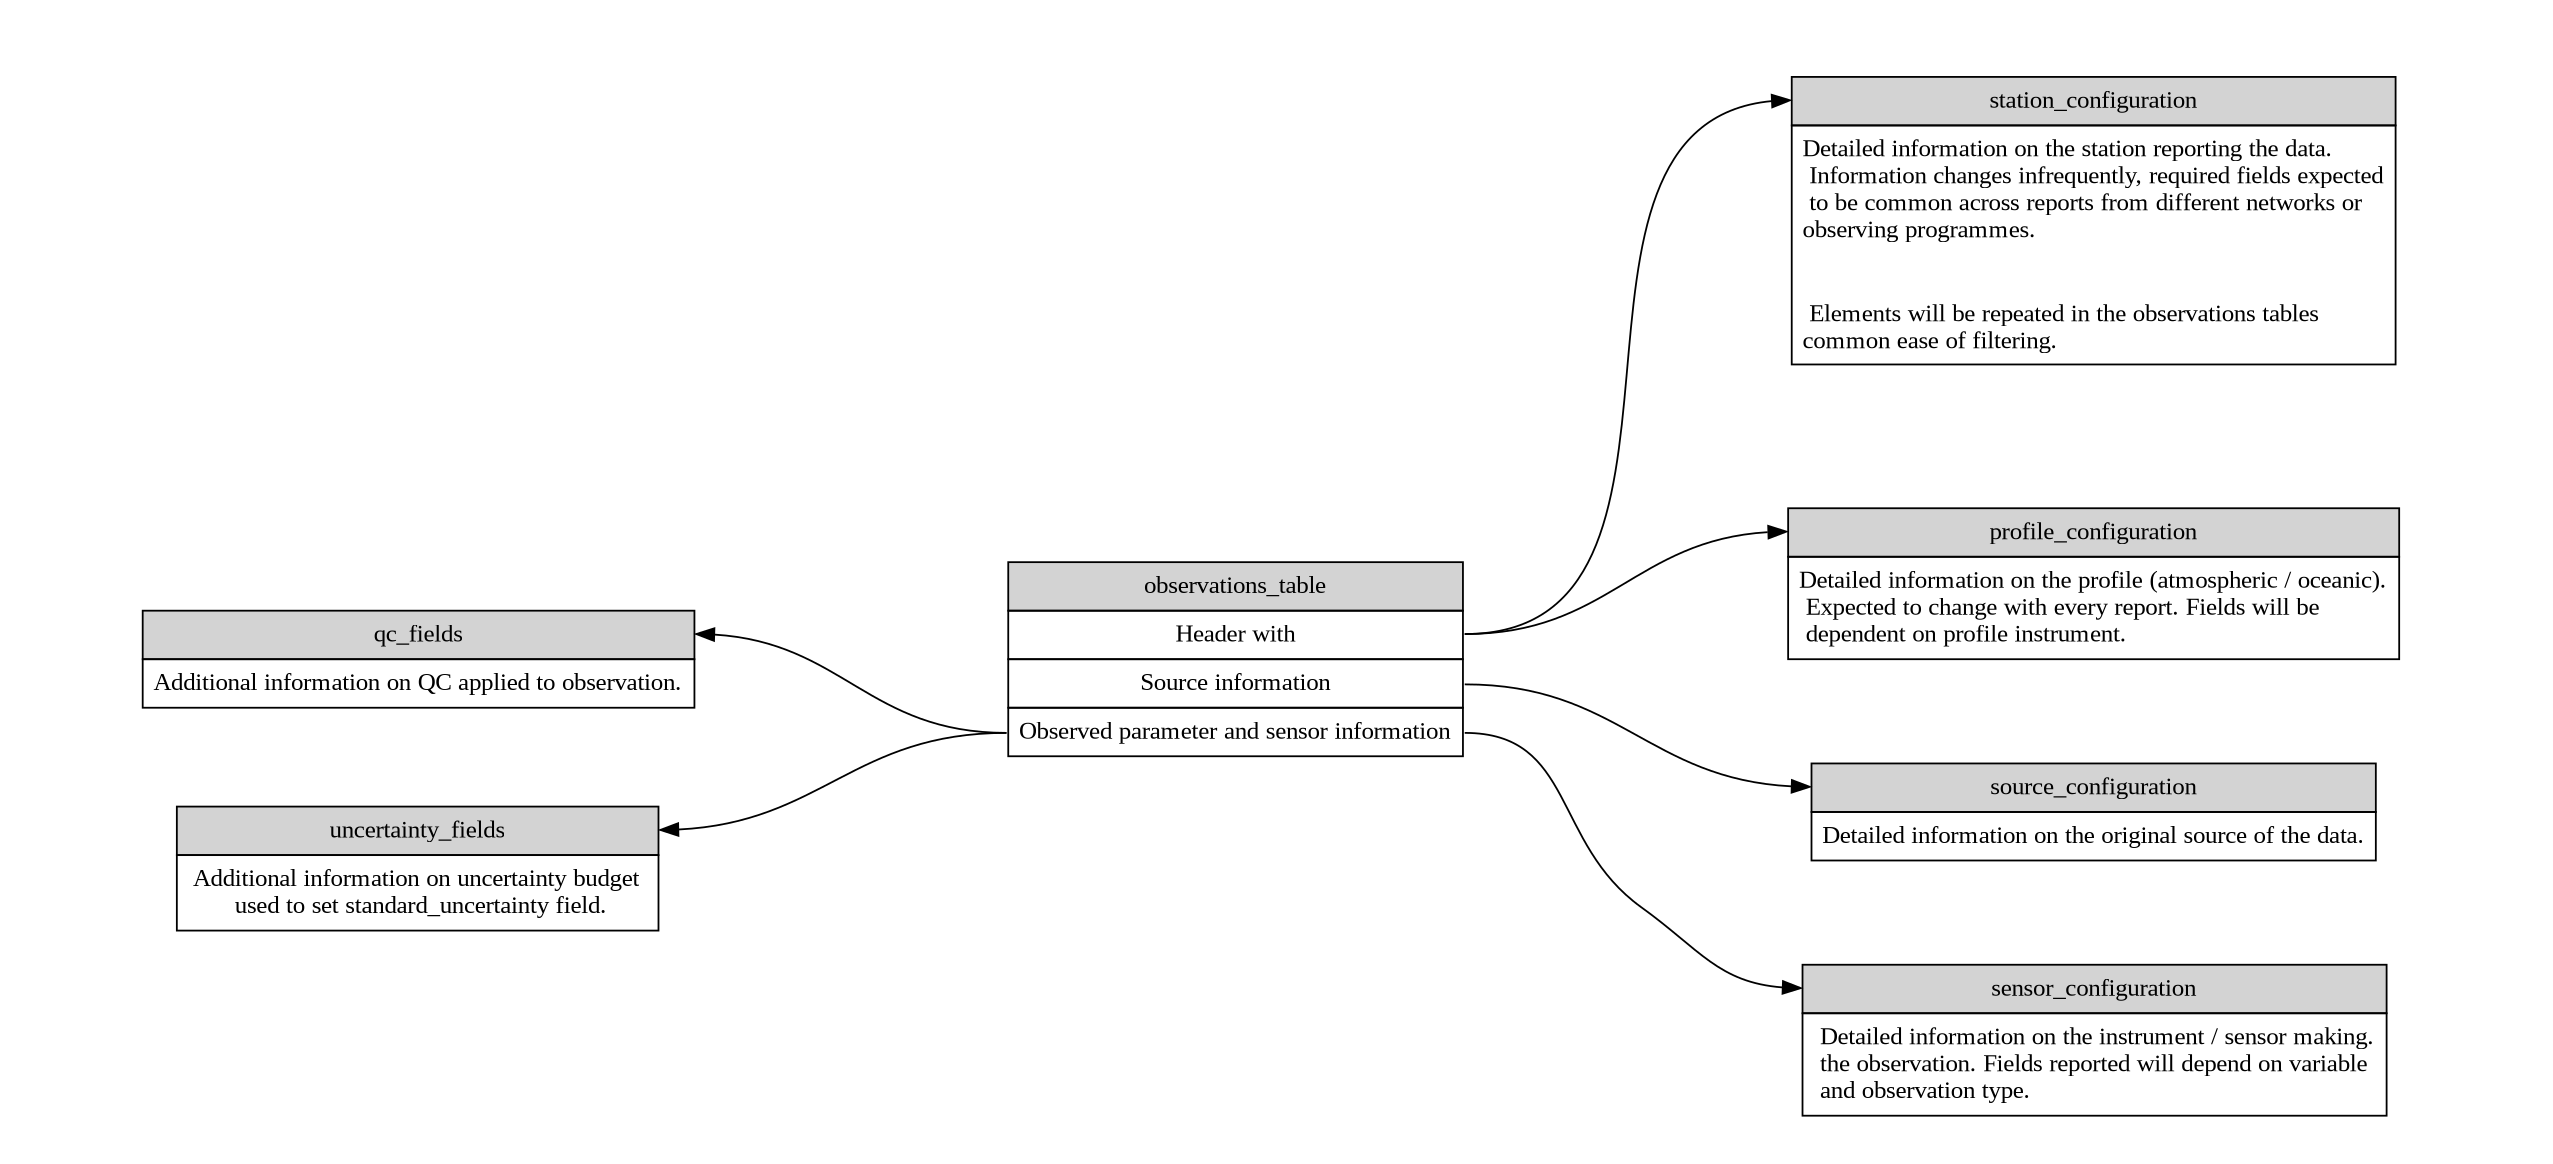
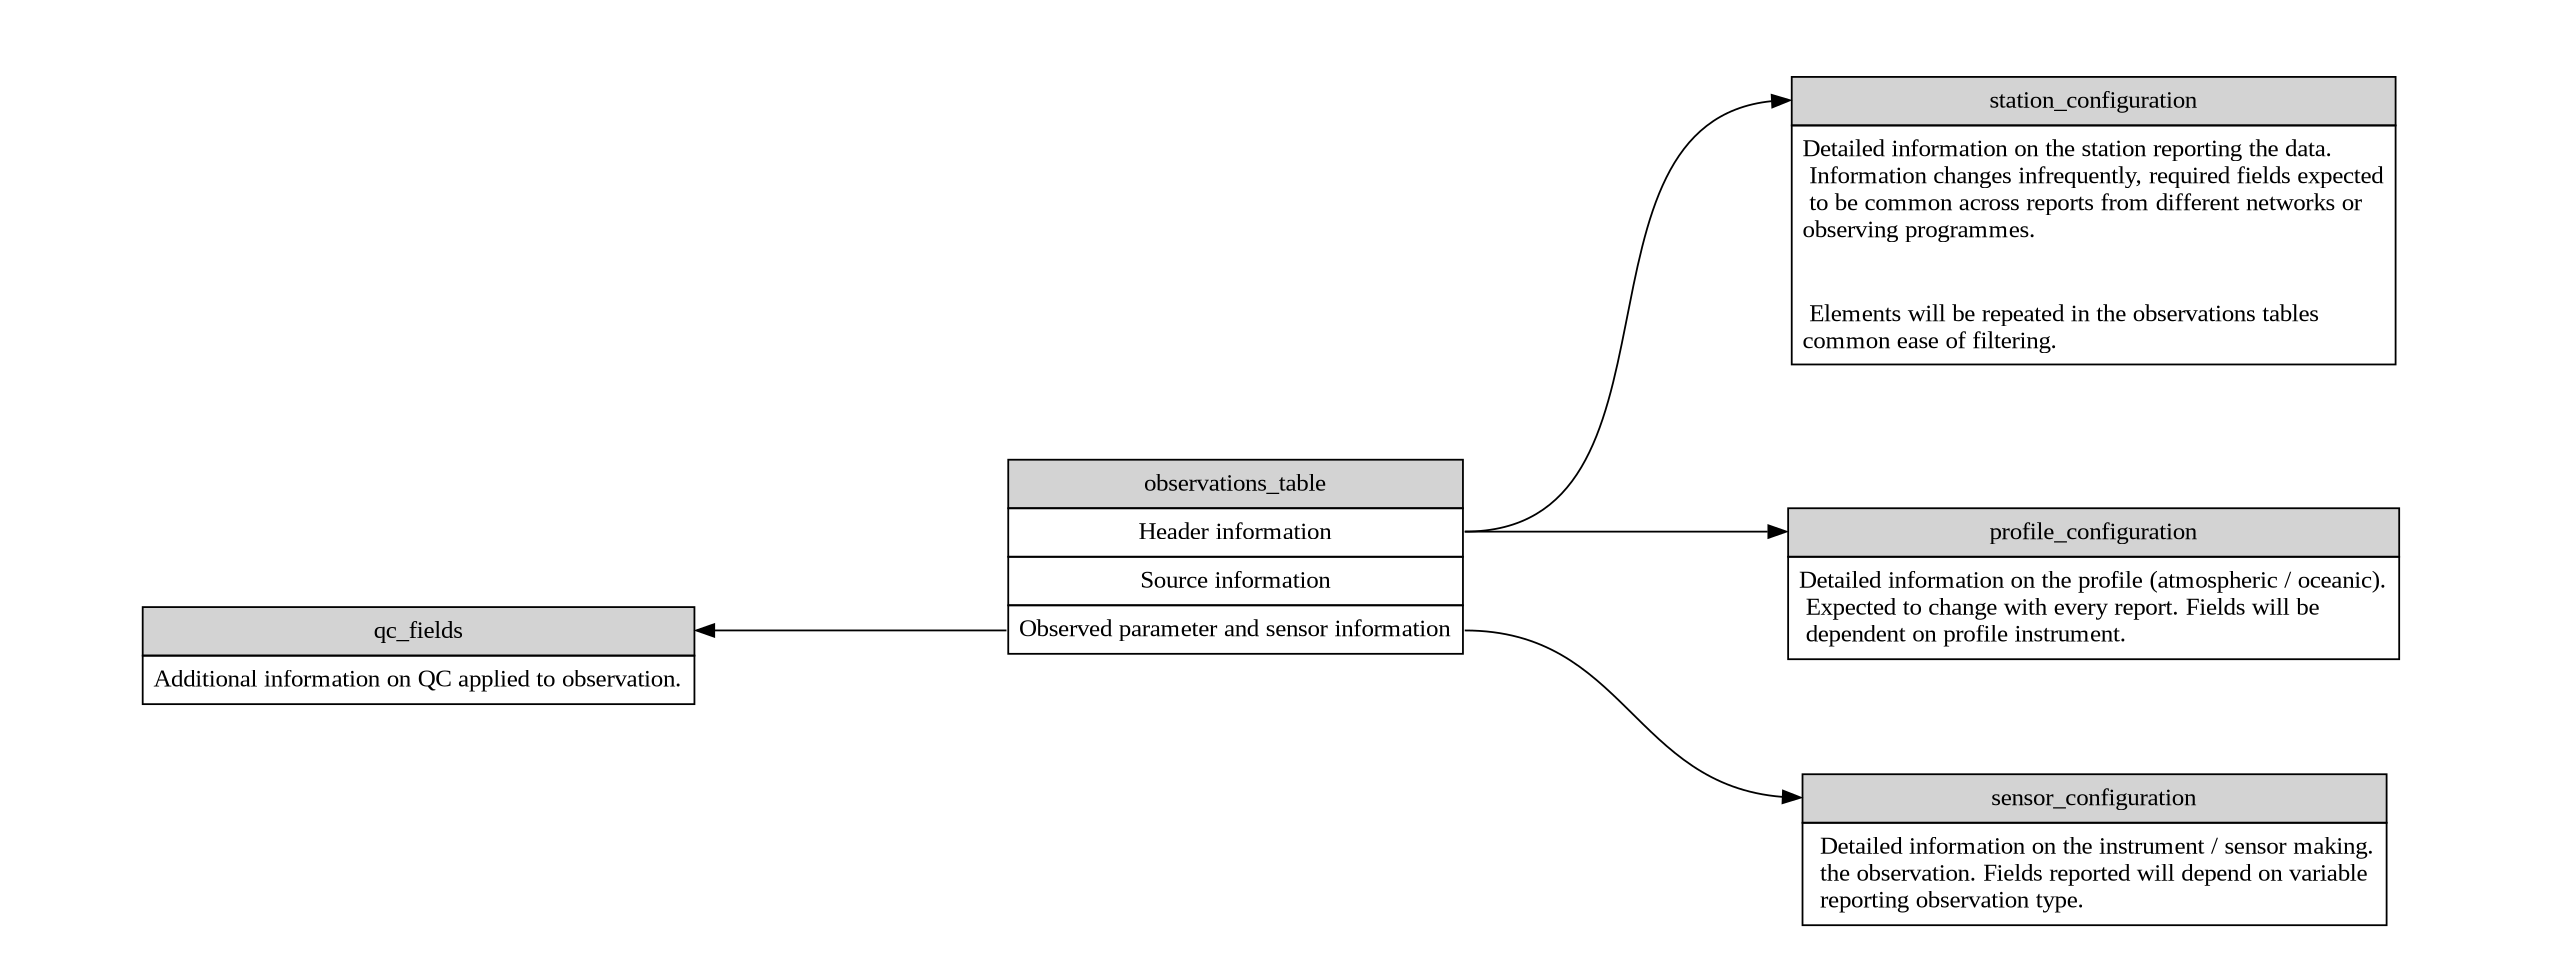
node "observations_table": text "Header with" -> "Header information"
node "source_configuration": removed
node "uncertainty_fields": removed
node "sensor_configuration": text "and observation type." -> "reporting observation type."
